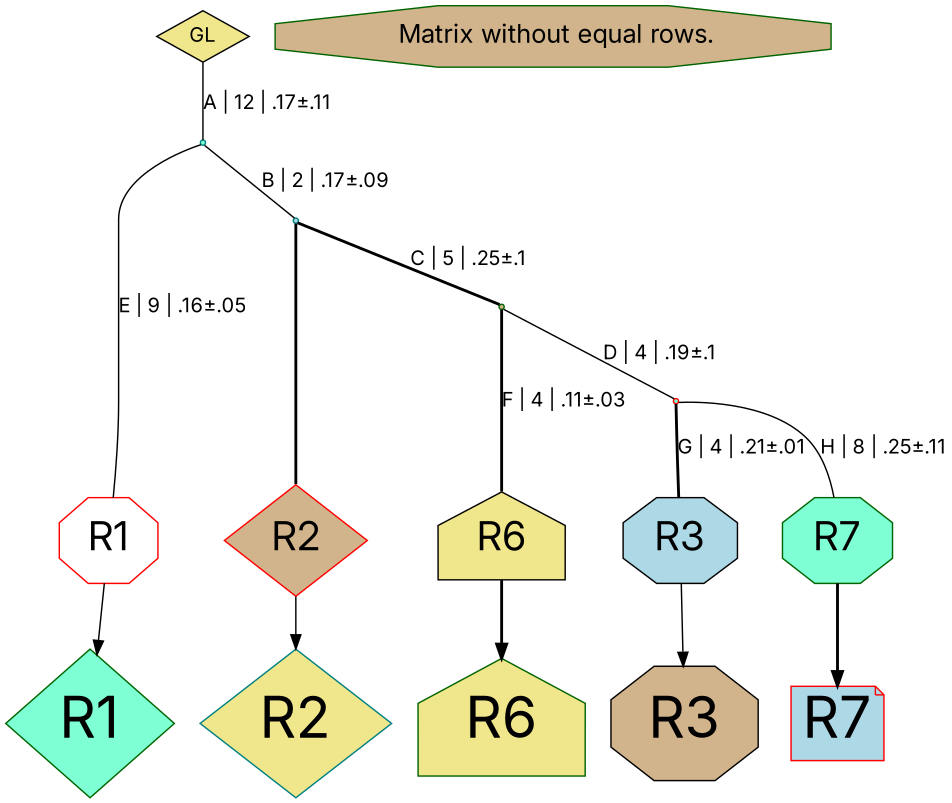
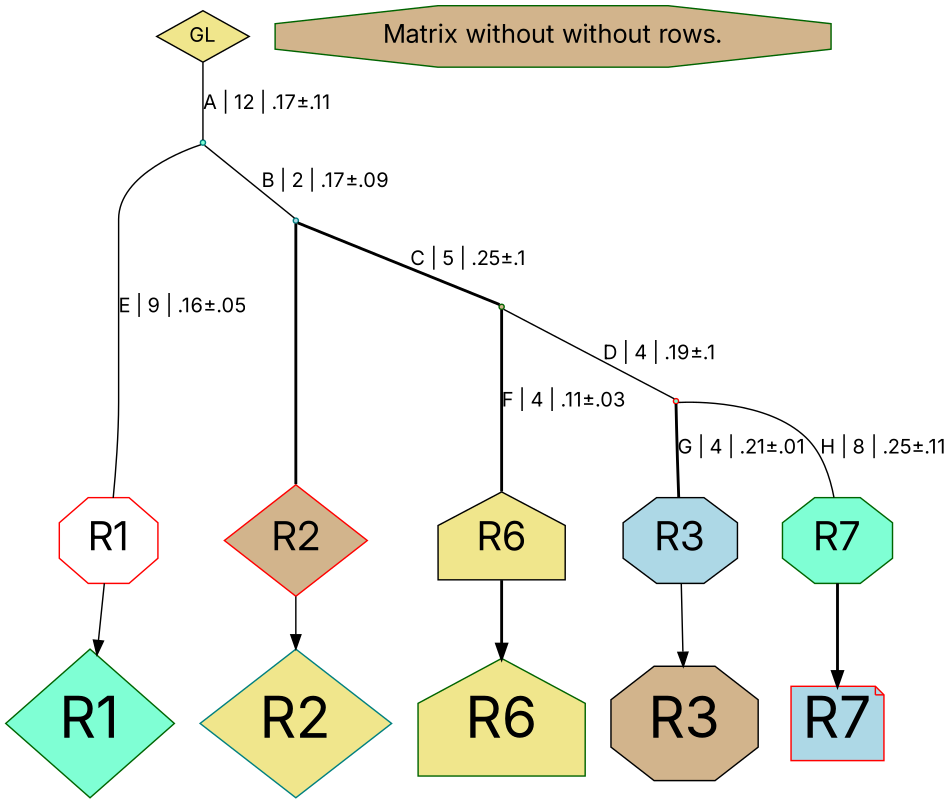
node "Matrix without equal rows.": label "Matrix without equal rows." -> "Matrix without without rows."
